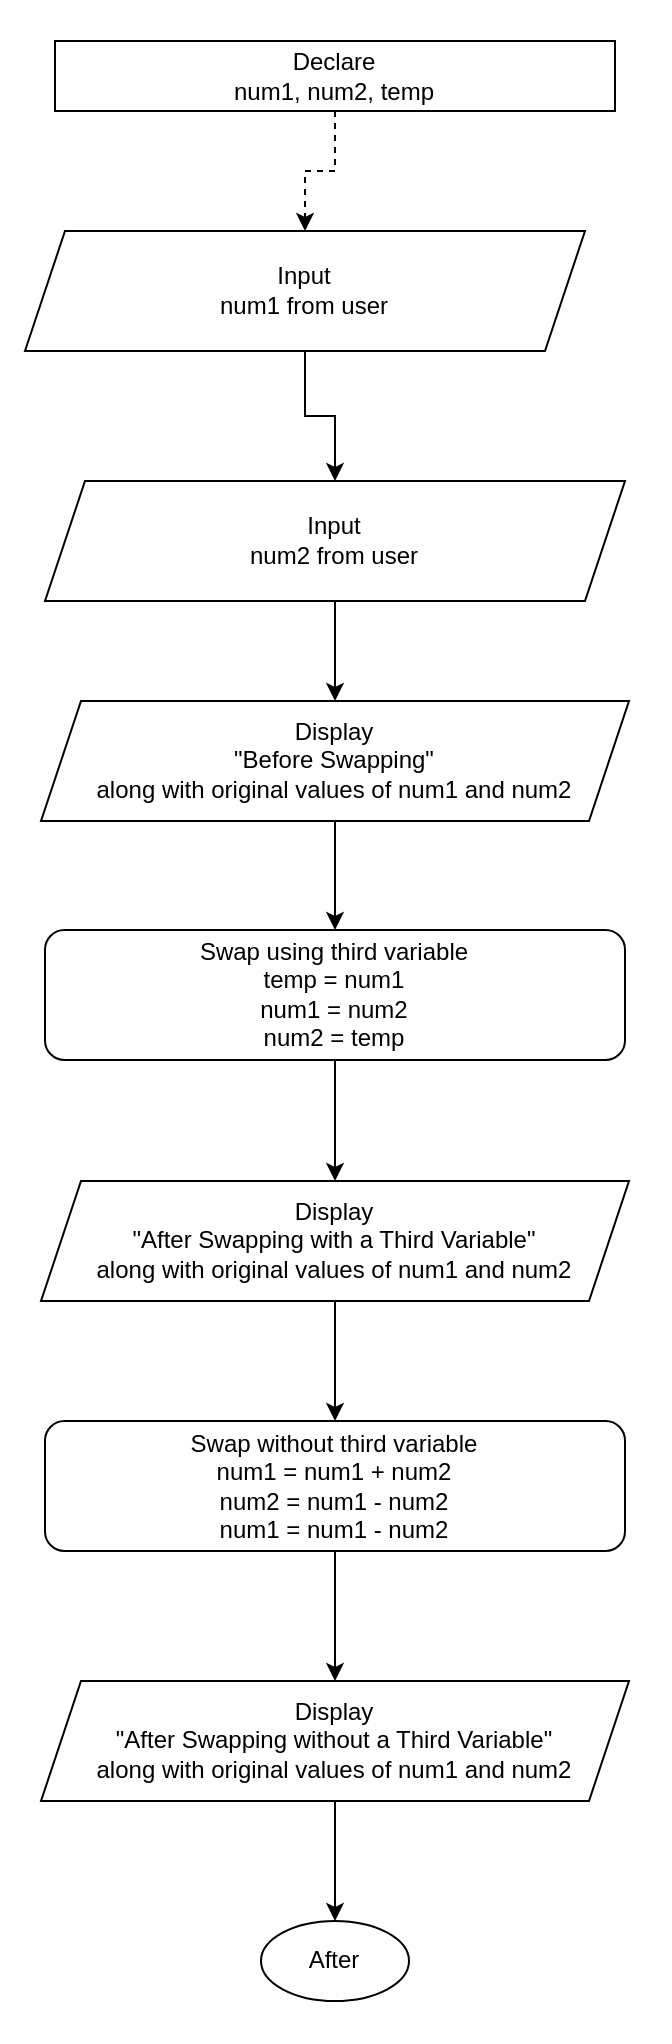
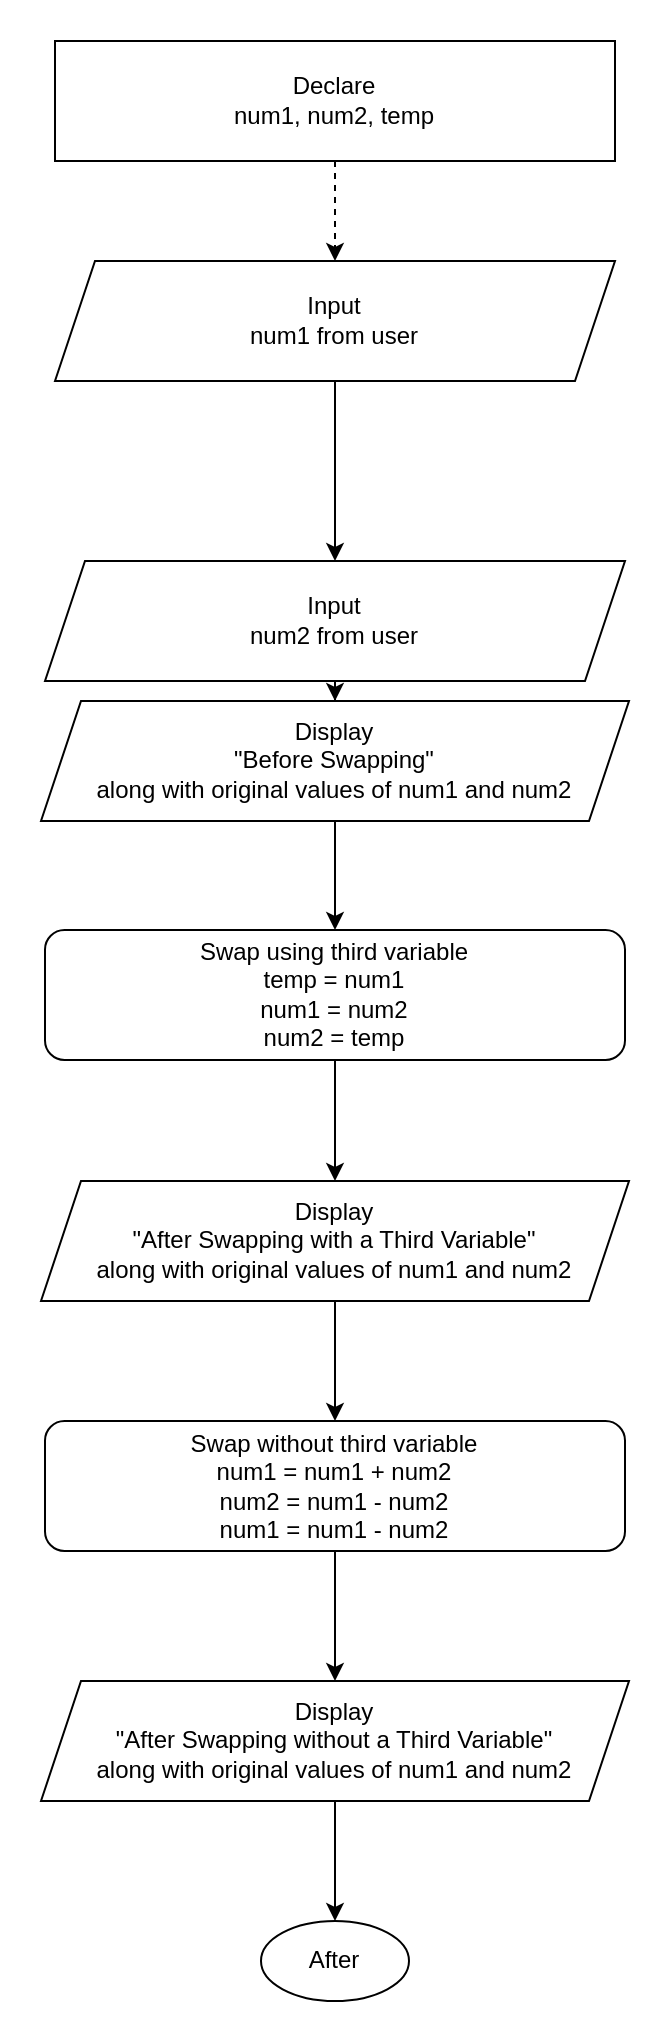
node "Declare num1, num2, temp": size 560x70 -> 560x120
node "Input num1 from user": moved (305, 291) -> (335, 321)
node "Input num2 from user": moved (335, 541) -> (335, 621)
